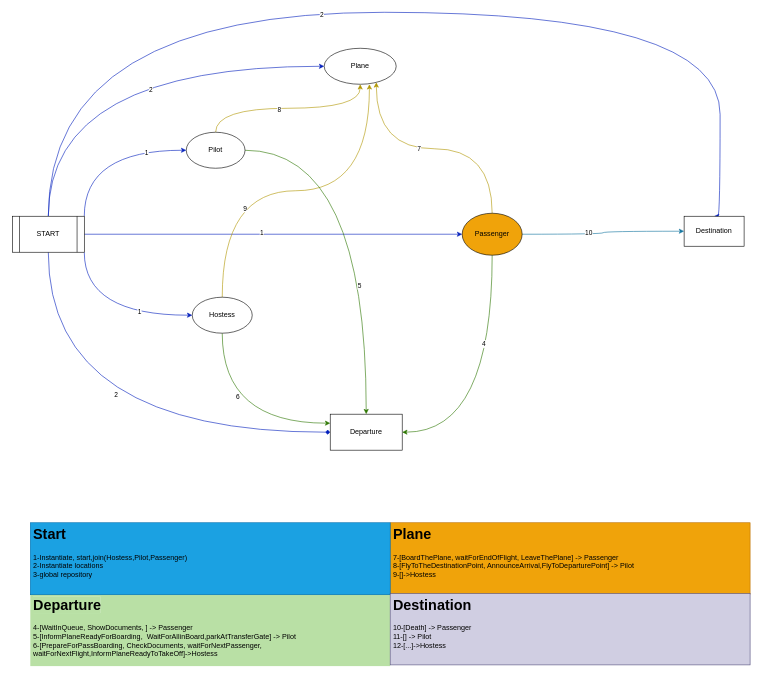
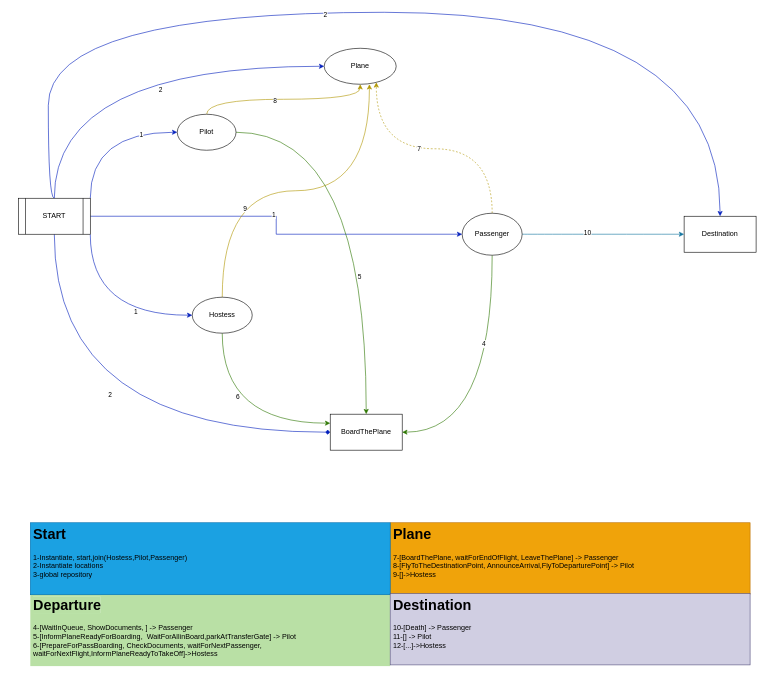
node "Pilot": moved (216, 150) -> (207, 132)
edge "Passenger" -> "Plane": style solid -> dashed
node "Destination": size 60x30 -> 72x36
node "START": moved (48, 234) -> (54, 216)
node "Passenger": fillcolor #f0a30a -> #ffffff
node "Departure": label "Departure" -> "BoardThePlane"
